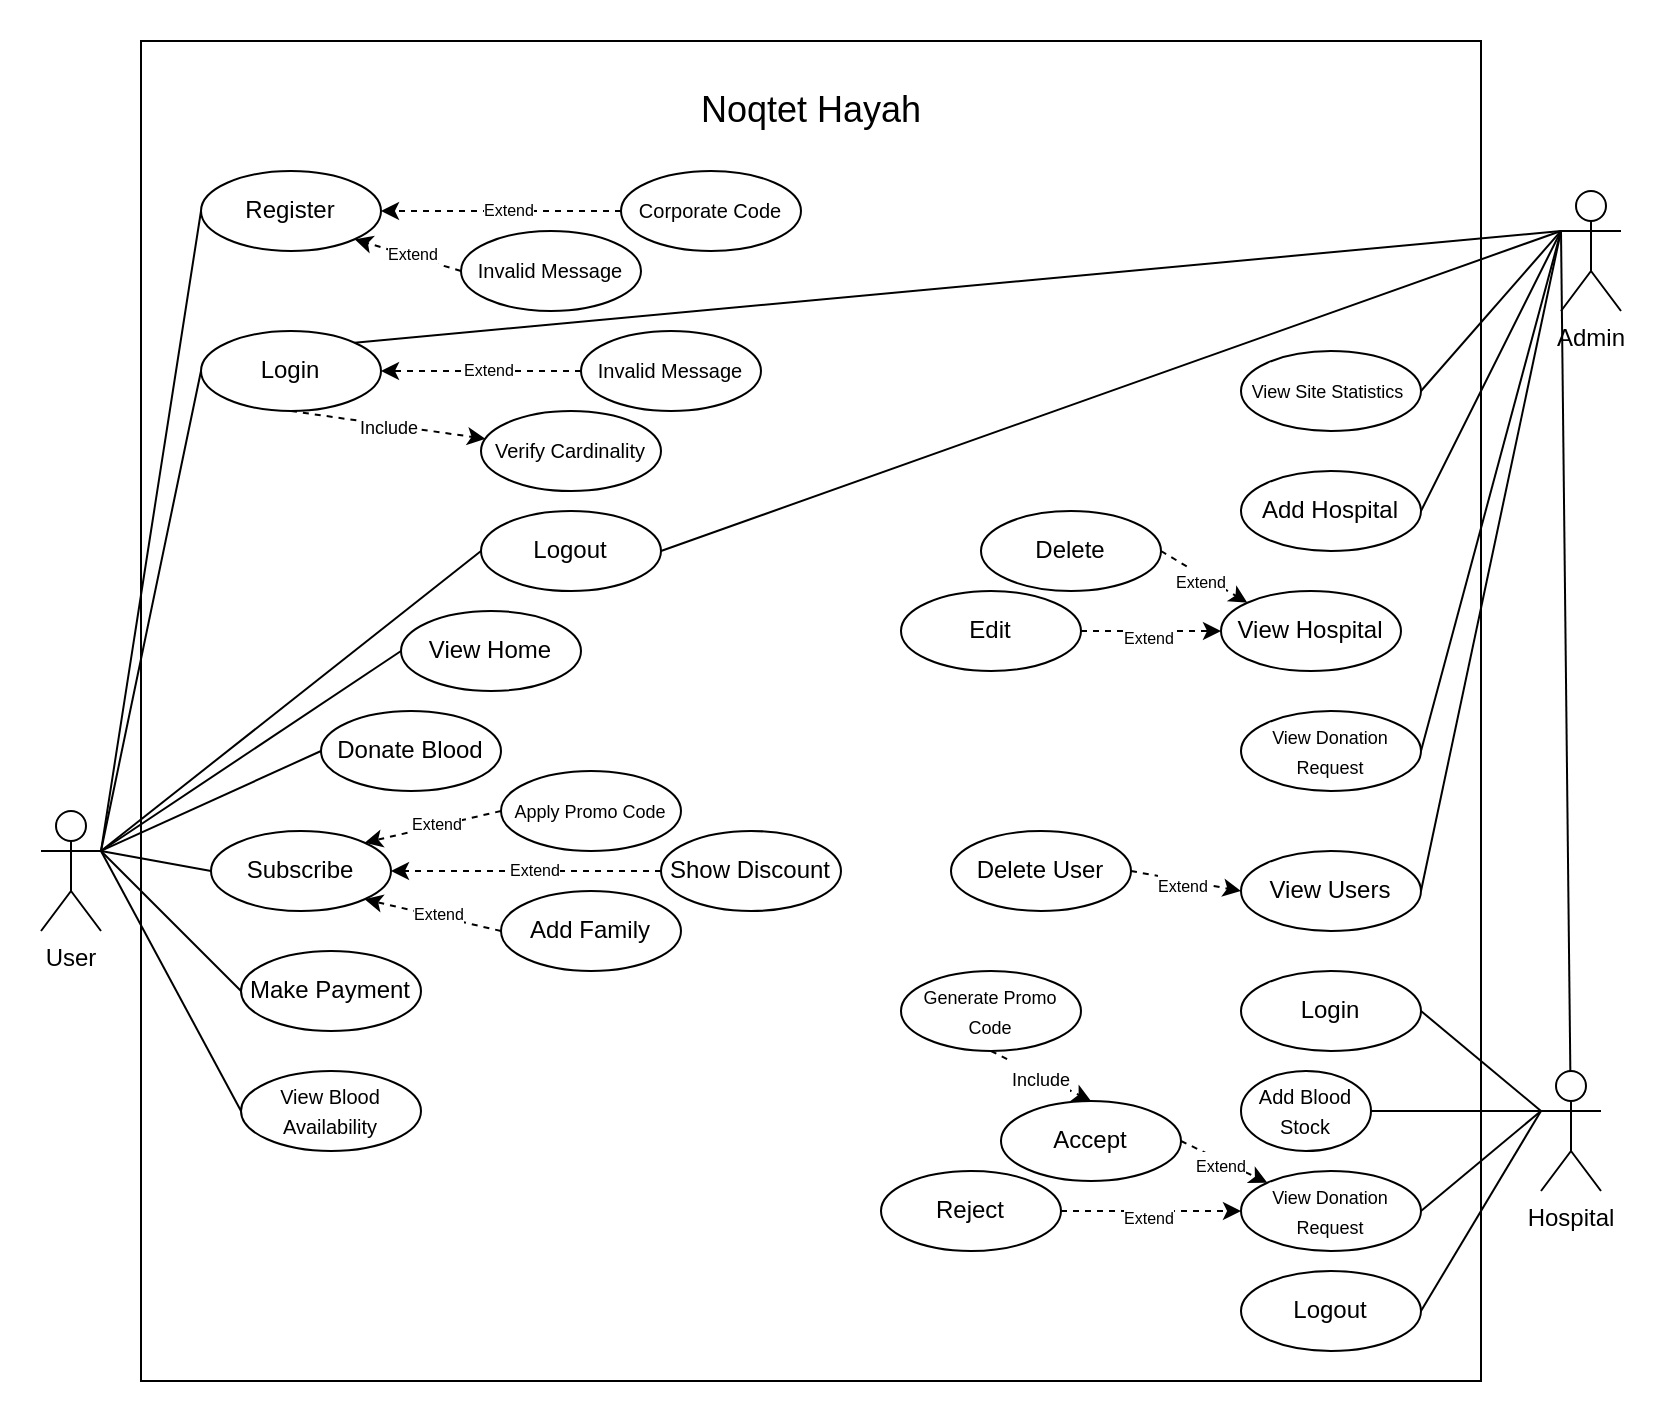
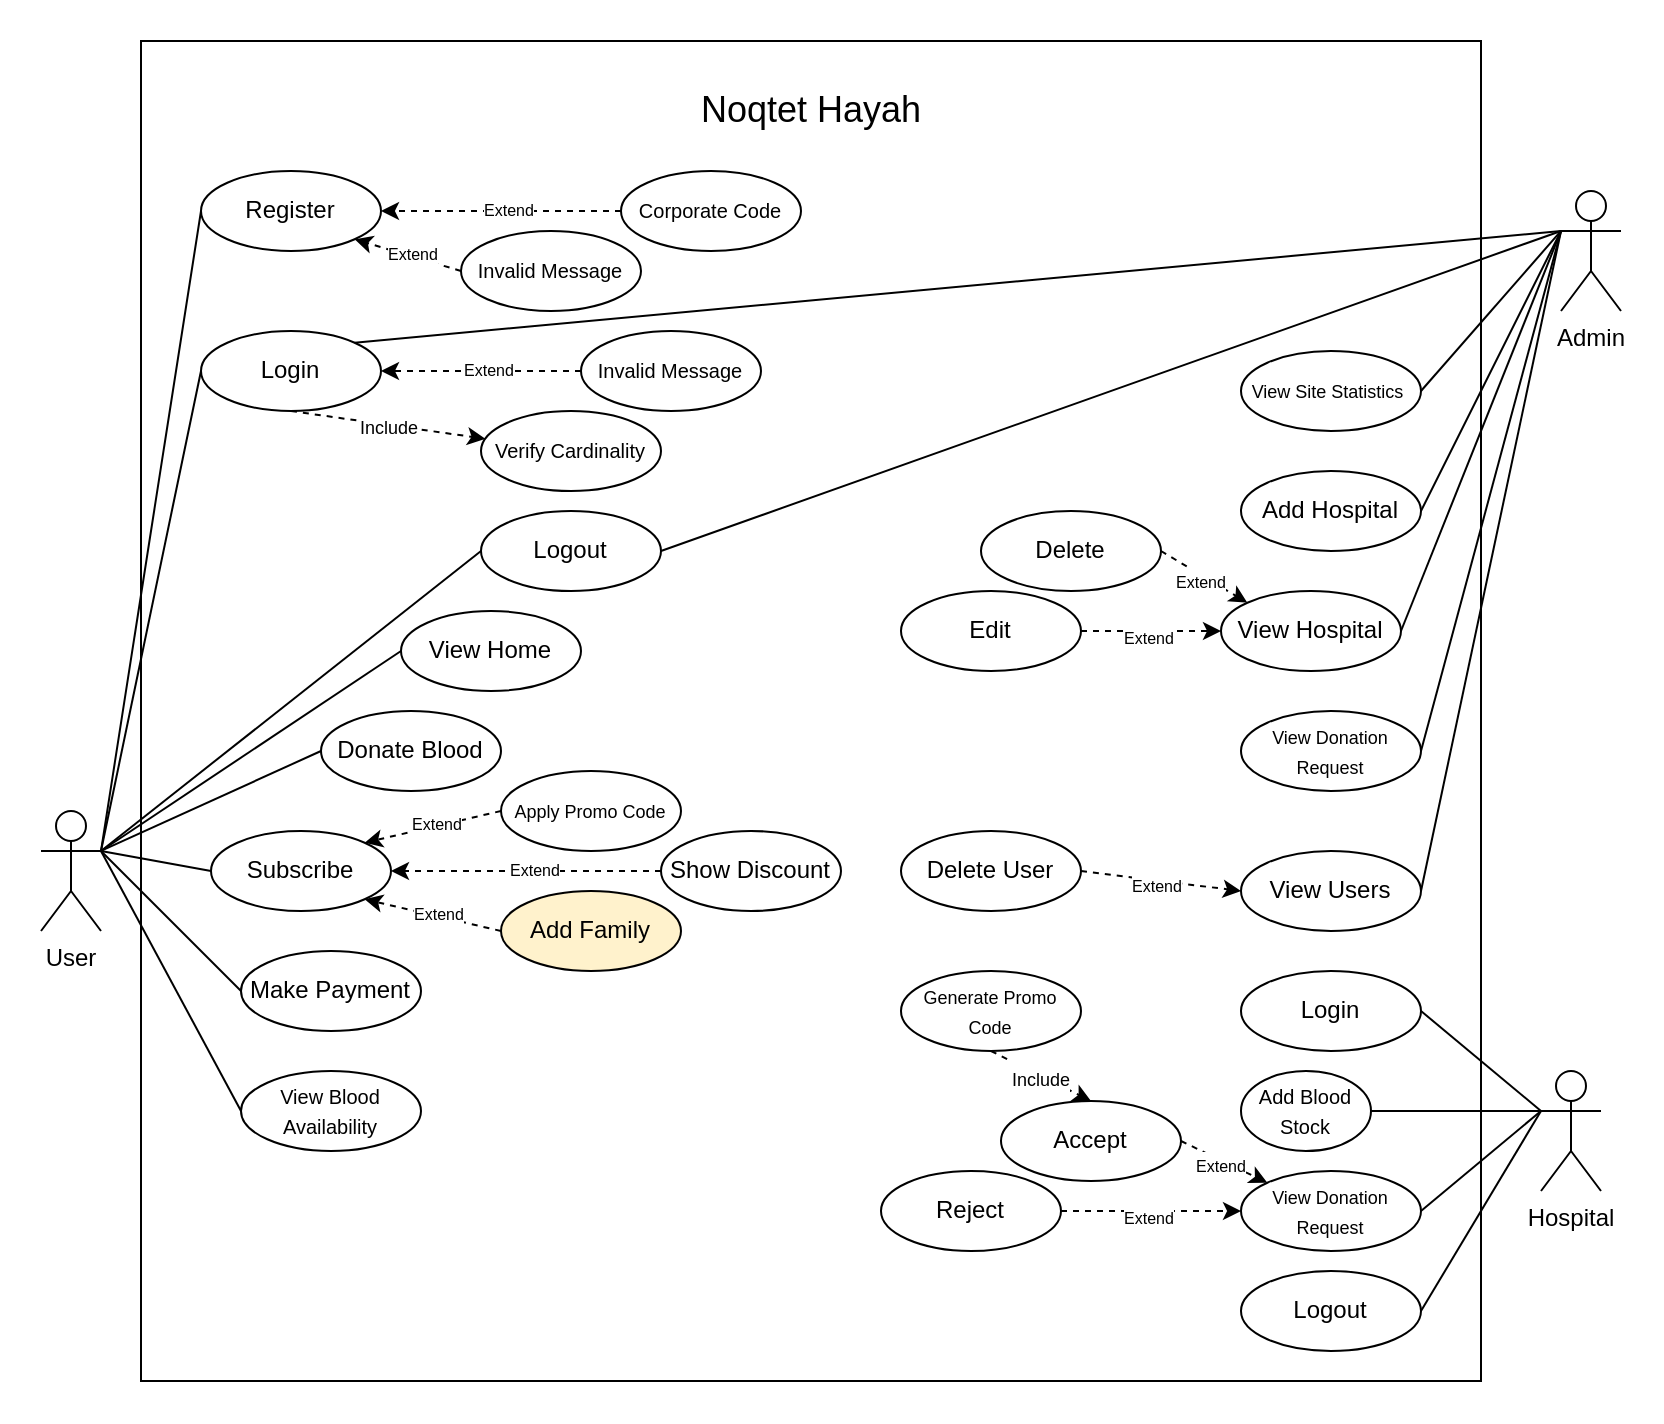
edge "Admin" -- "Hospital": now "Admin" -- "View Hospital"
node "Delete User": moved (1041, 871) -> (991, 871)
node "Add Family": fillcolor #ffffff -> #fff2cc
